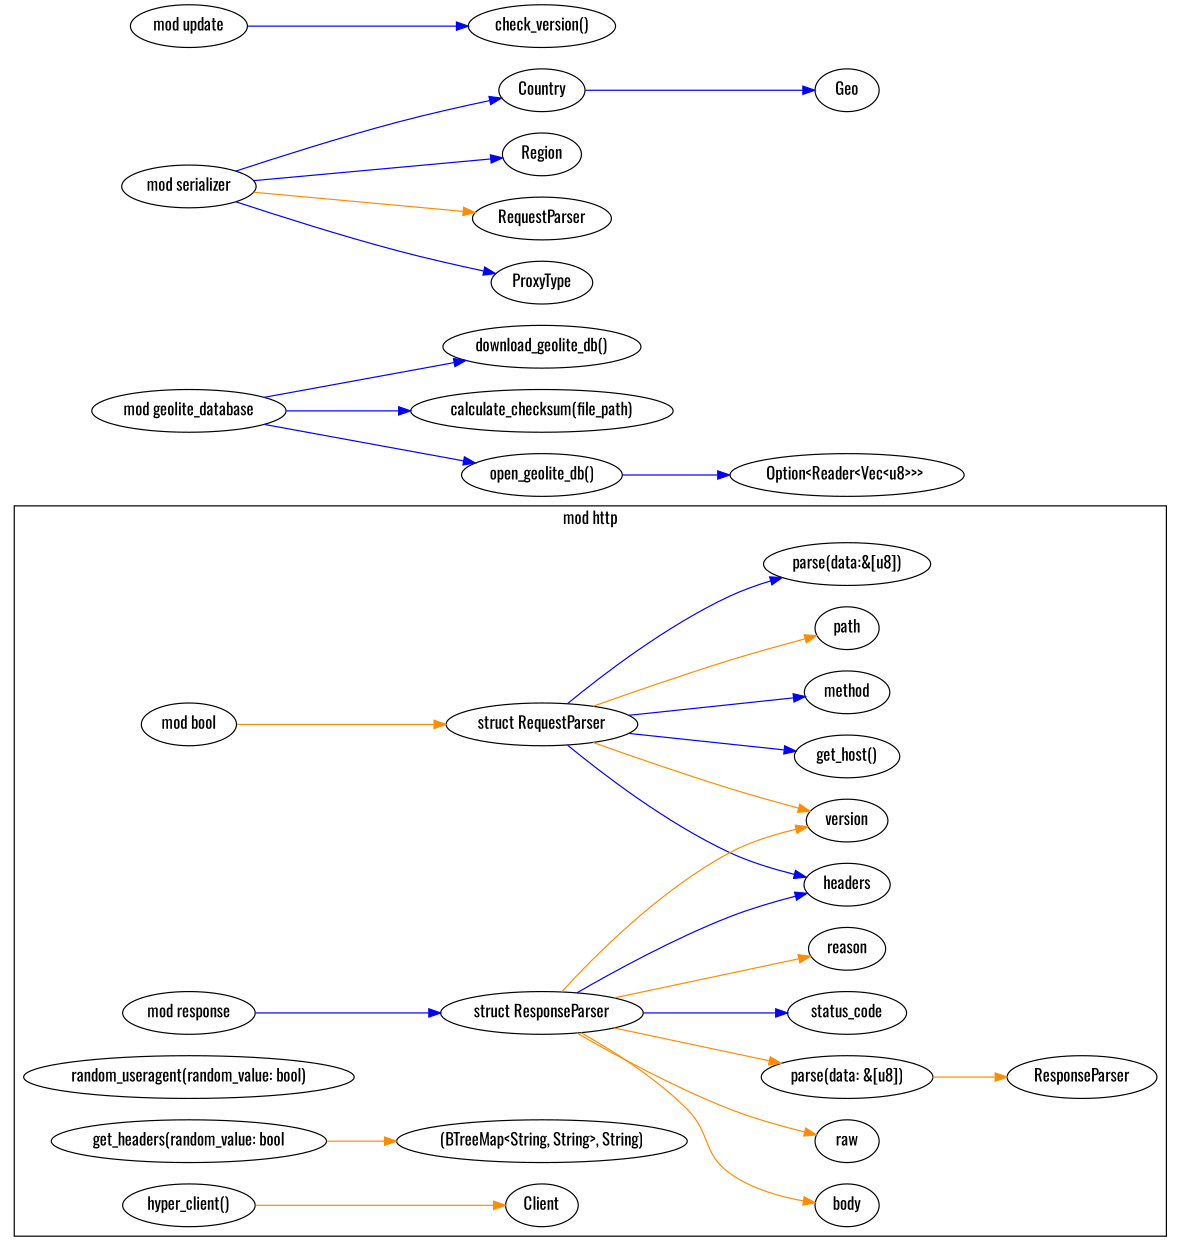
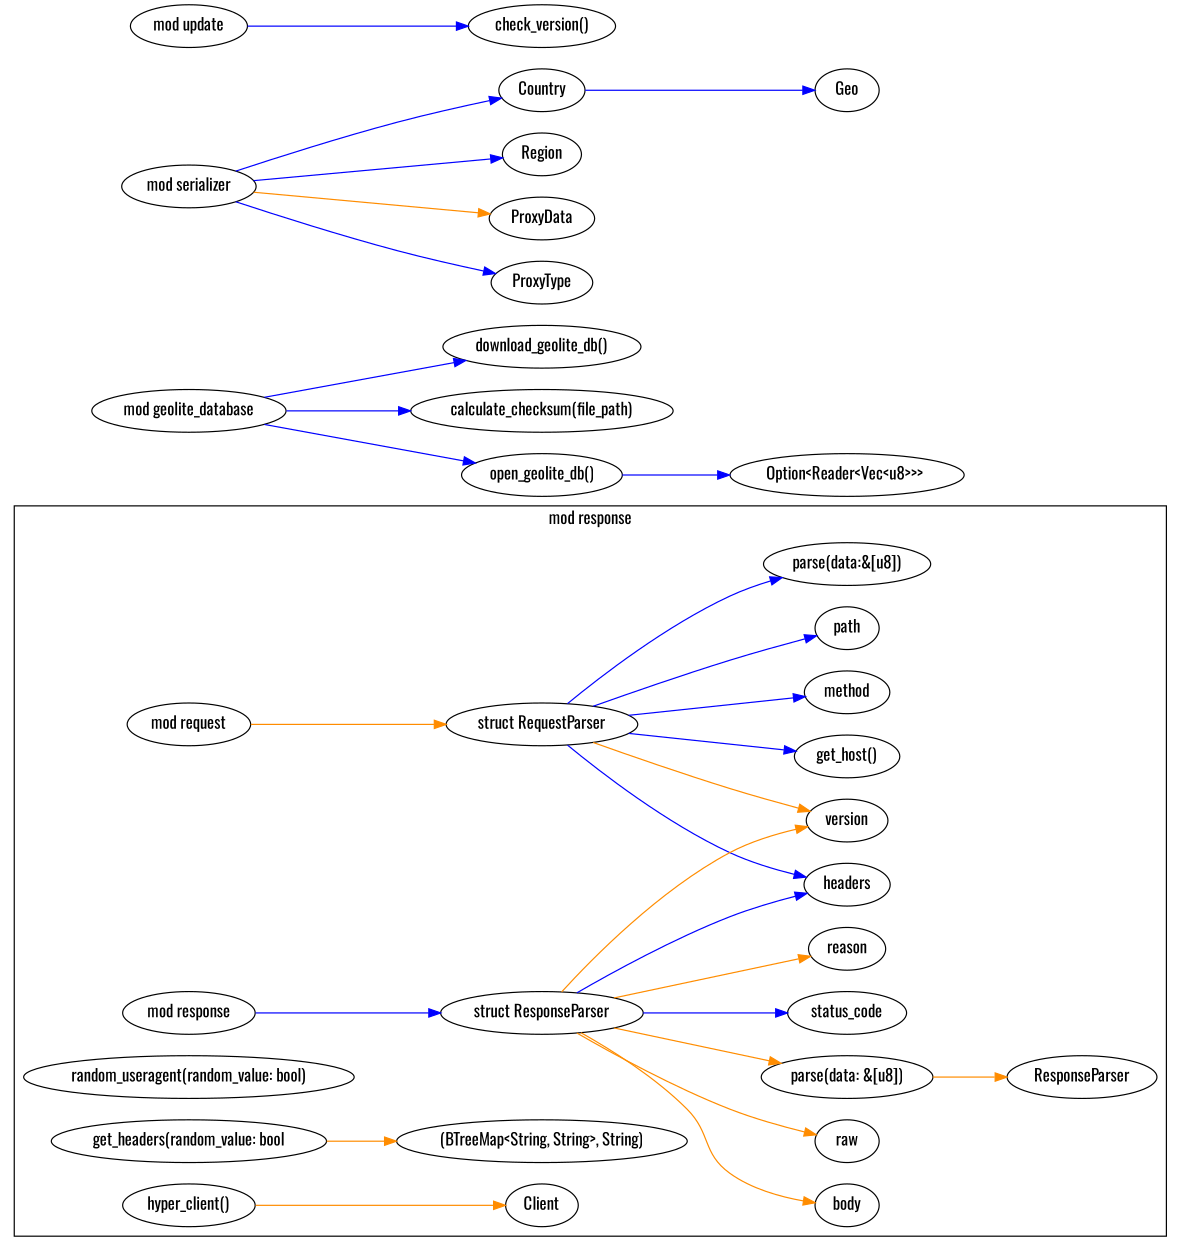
node "RequestParser": label "RequestParser" -> "ProxyData"
cluster "mod http": label "mod http" -> "mod response"
edge "struct RequestParser" -> "path": color darkorange -> blue
node "mod bool": label "mod bool" -> "mod request"
